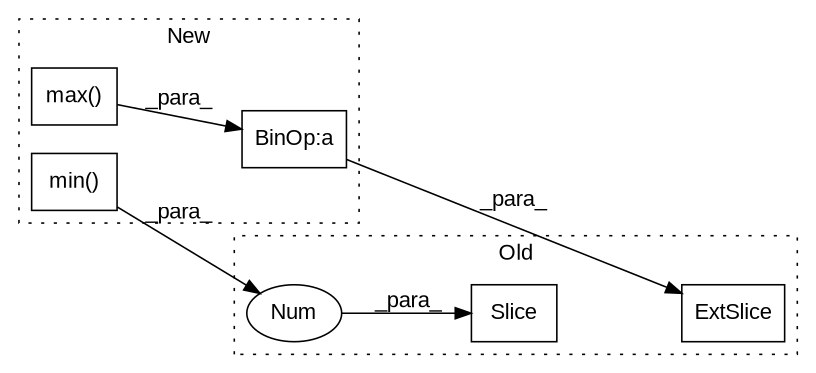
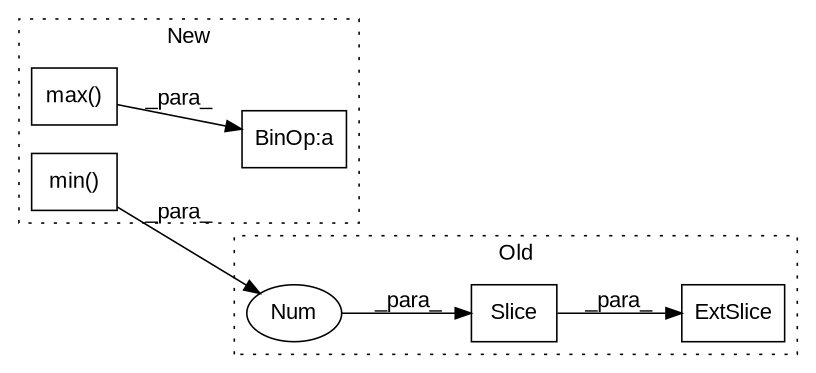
edge "BinOp:a" -> "ExtSlice": now "Slice" -> "ExtSlice"
